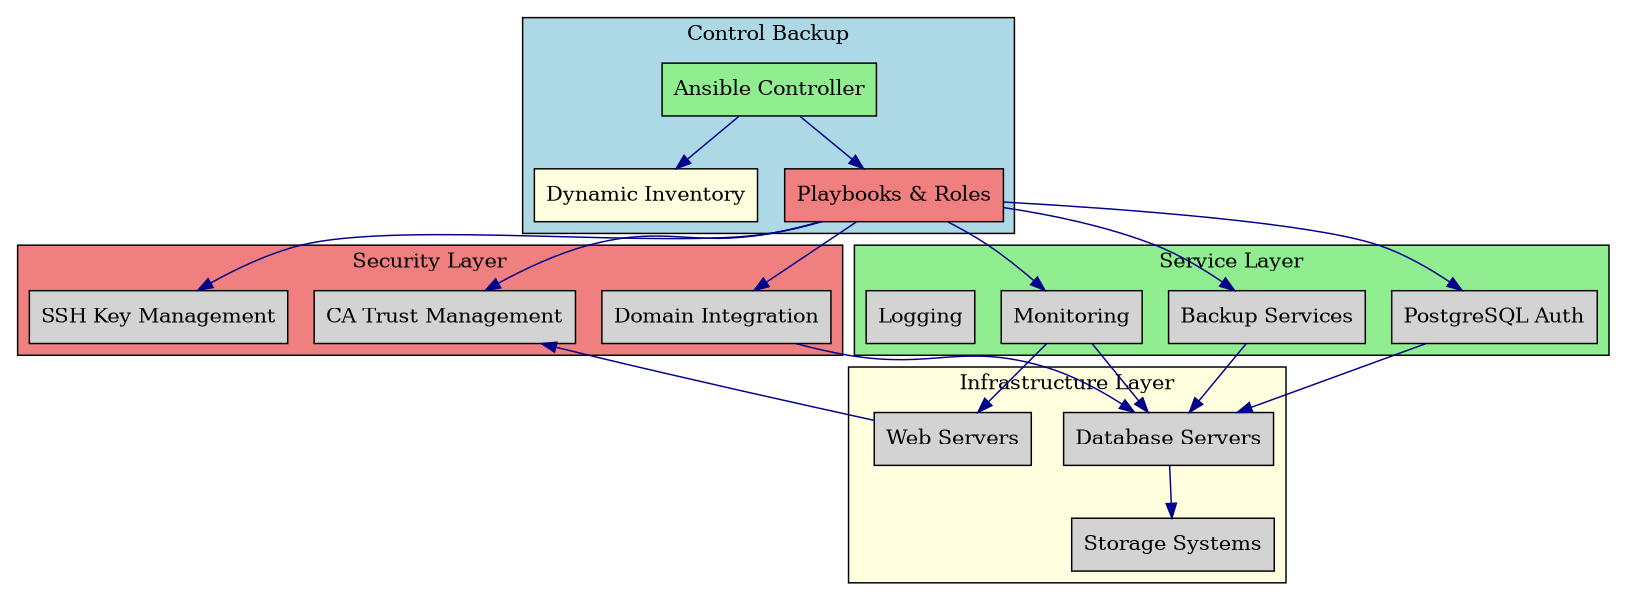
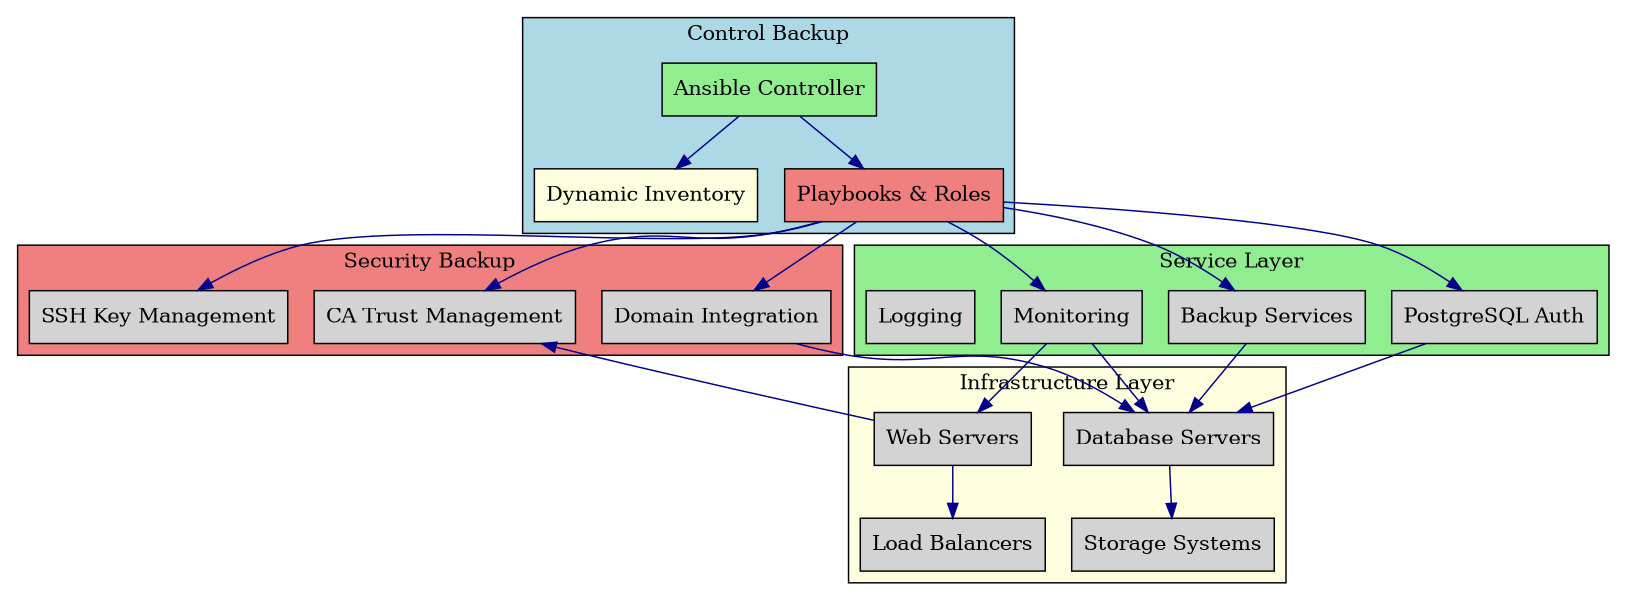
cluster "Security Layer": label "Security Layer" -> "Security Backup"
node "Load Balancers": added
